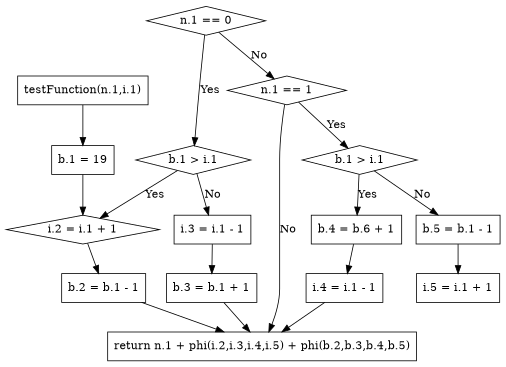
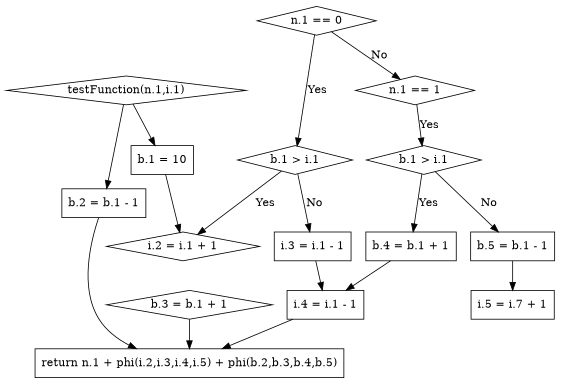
node "testFunction(n.1,i.1)": shape box -> diamond
node "b.1 = 19": label "b.1 = 19" -> "b.1 = 10"
edge "n.1 == 1" -> "return n.1 + phi(i.2,i.3,i.4,i.5) + phi(b.2,b.3,b.4,b.5)": removed, label "No"
node "b.4 = b.6 + 1": label "b.4 = b.6 + 1" -> "b.4 = b.1 + 1"
edge "i.2 = i.1 + 1" -> "b.2 = b.1 - 1": now "testFunction(n.1,i.1)" -> "b.2 = b.1 - 1"
edge "i.3 = i.1 - 1" -> "b.3 = b.1 + 1": now "i.3 = i.1 - 1" -> "i.4 = i.1 - 1"
node "b.3 = b.1 + 1": shape box -> diamond
node "i.5 = i.1 + 1": label "i.5 = i.1 + 1" -> "i.5 = i.7 + 1"
